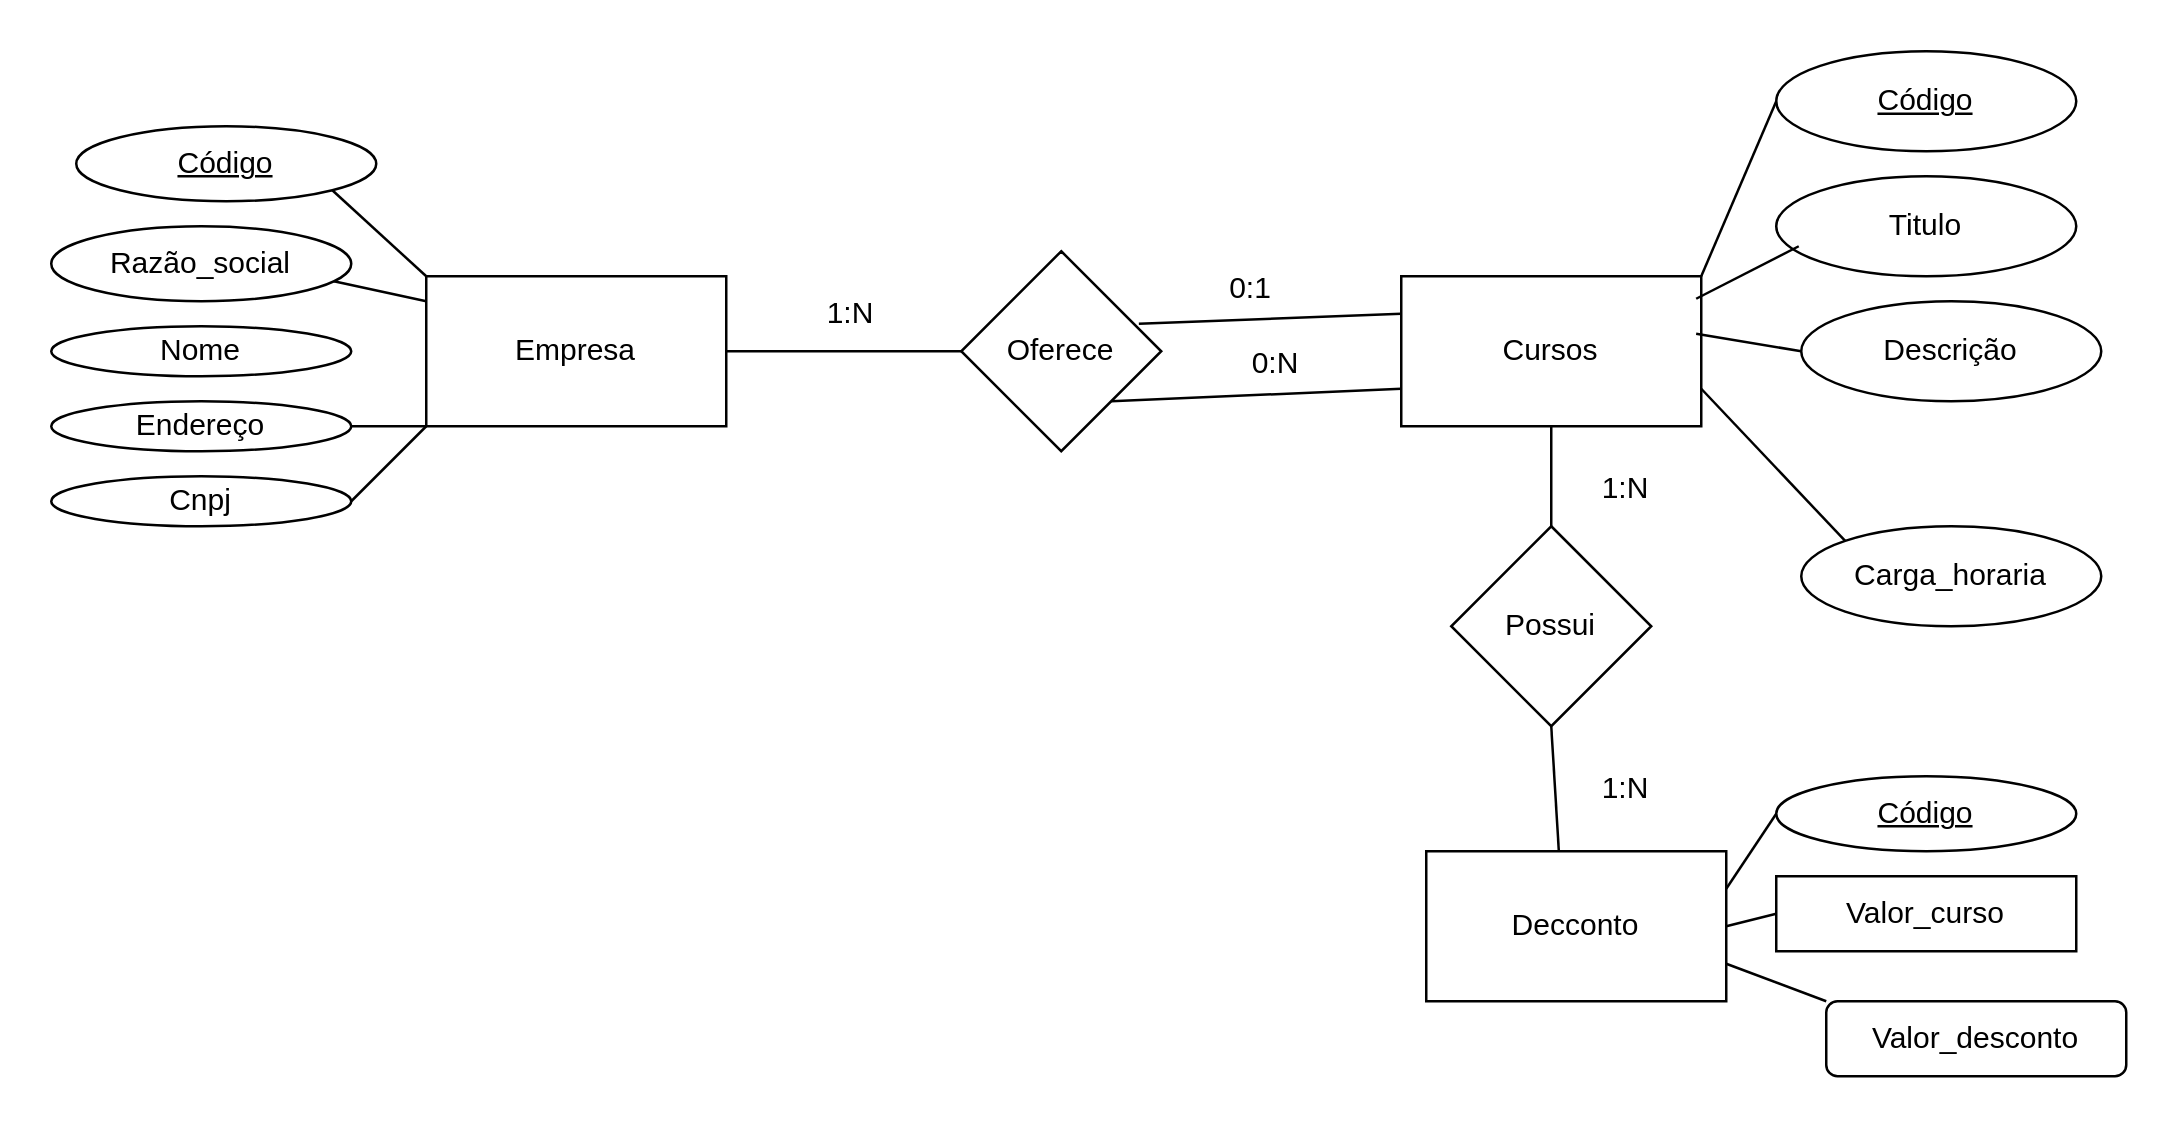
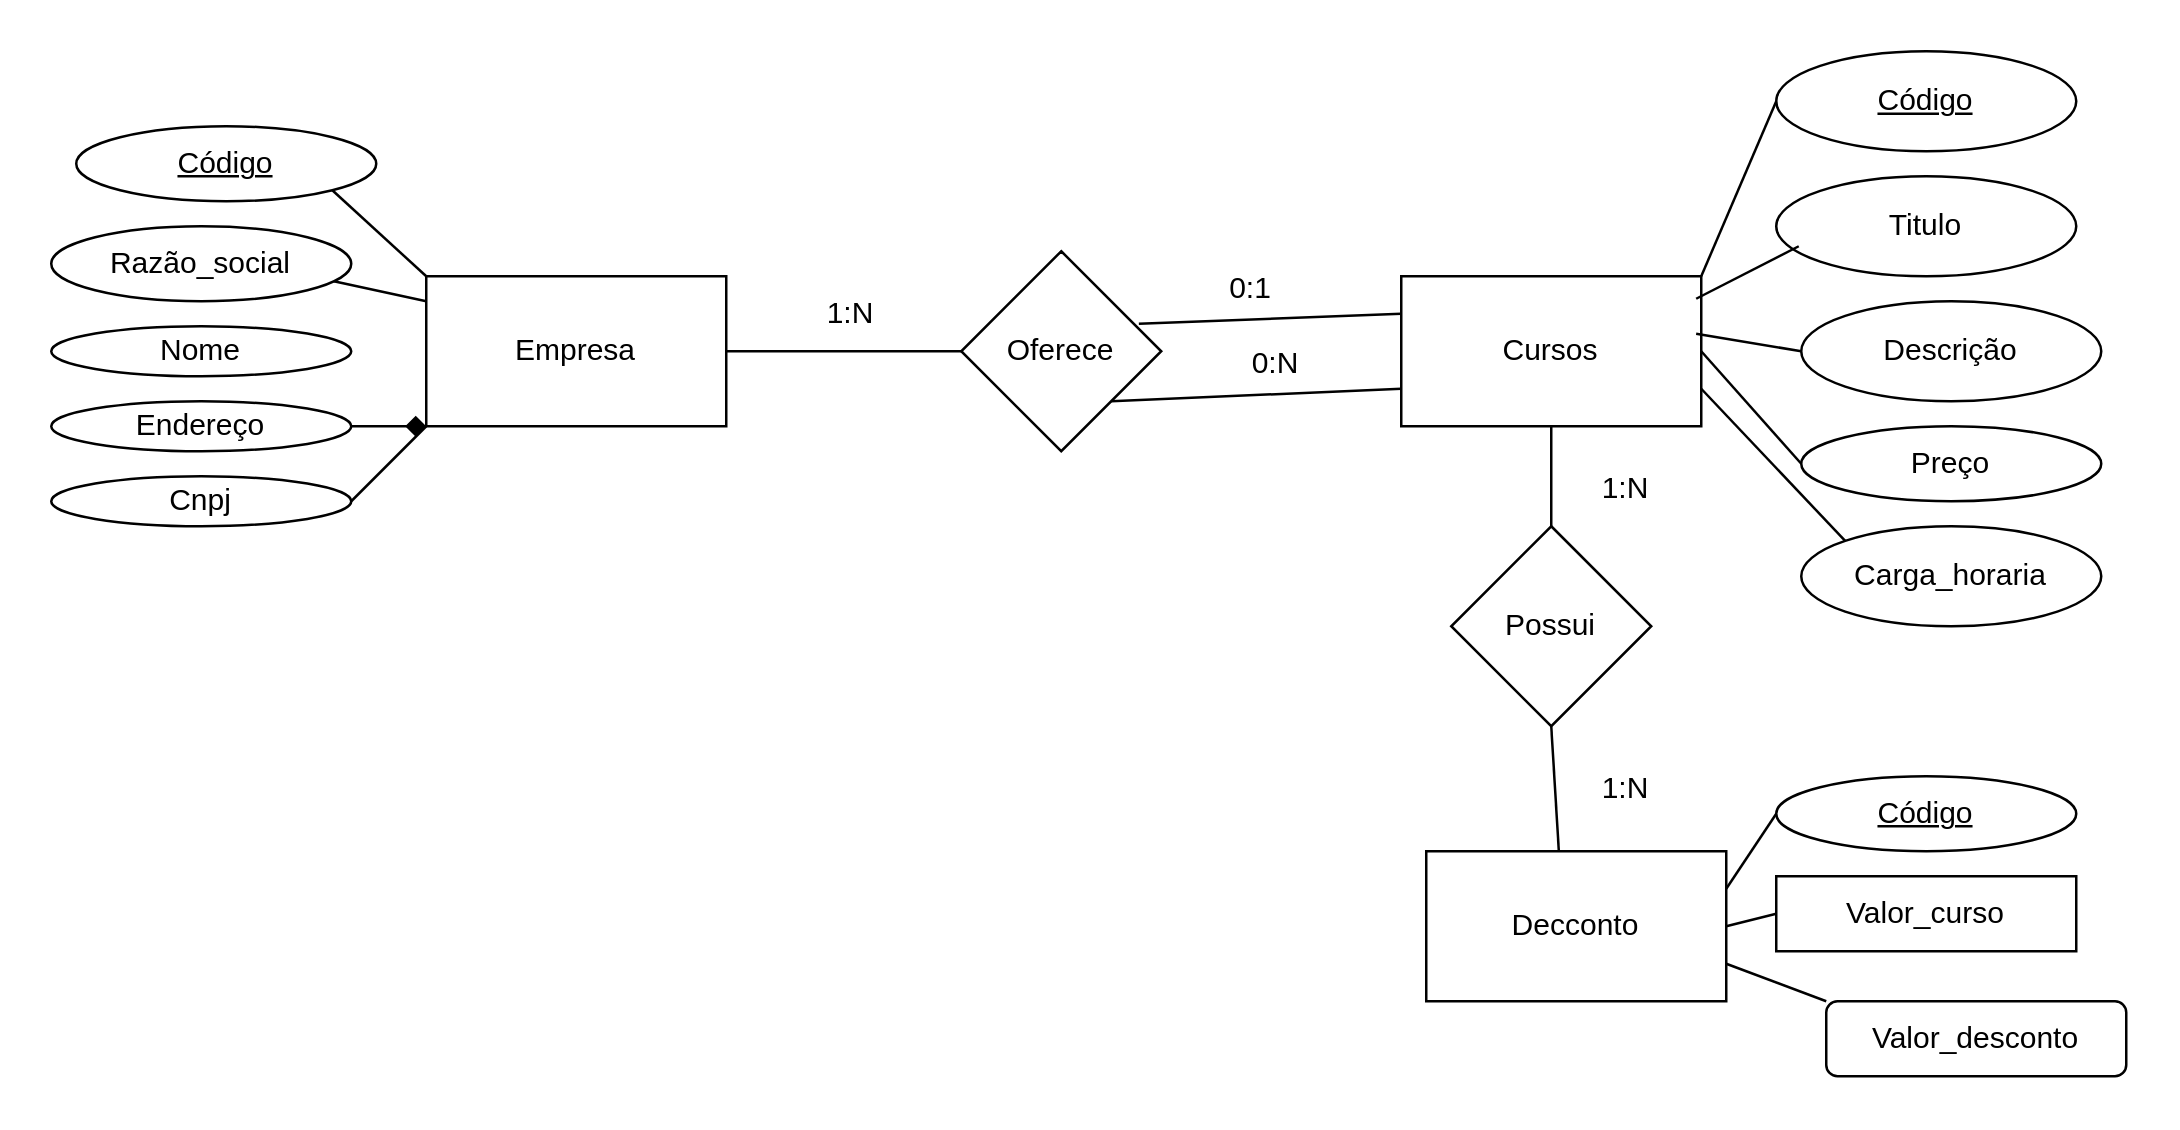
edge "Cursos" -- "Preço": added
edge "Empresa" -- "Endereço": arrowhead none -> diamond
node "Preço": added
